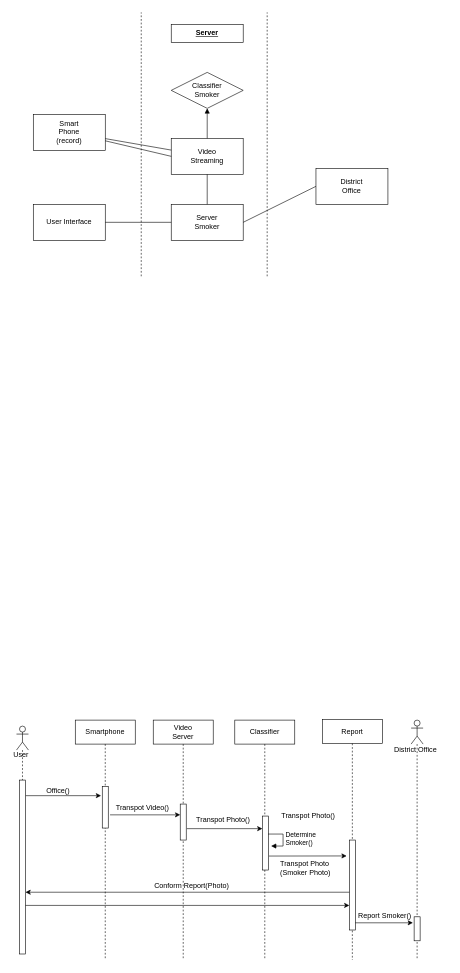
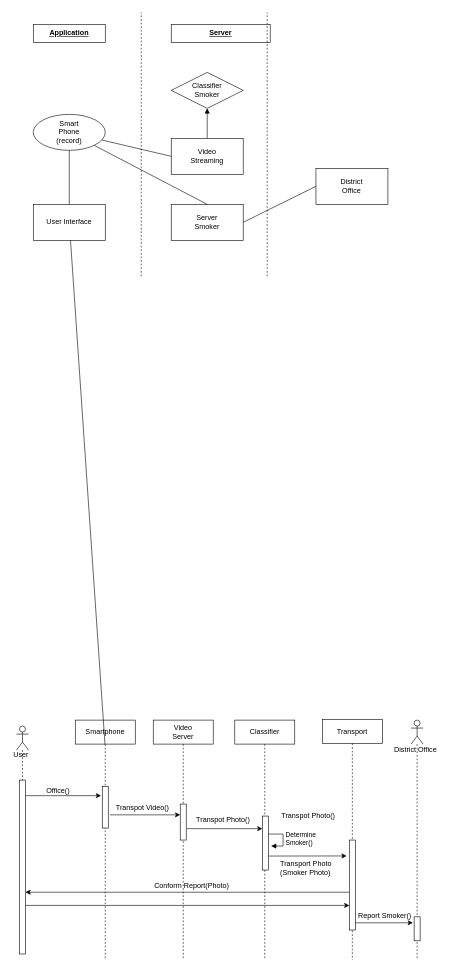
node "Application": added
node "Server": size 72x18 -> 99x18
node "Smart Phone (record)": shape rectangle -> ellipse
edge "Smart Phone (record)" -- "Video Streaming": now "Smart Phone (record)" -- "User Interface"
edge "Video Streaming" -- "Server Smoker": now "Smart Phone (record)" -- "Server Smoker"
edge "User Interface" -- "Server Smoker": now "User Interface" -- "Smartphone"
node "Report": label "Report" -> "Transport"
node "Transpot Photo (Smoker Photo)": label "Transpot Photo (Smoker Photo)" -> "Transport Photo (Smoker Photo)"
